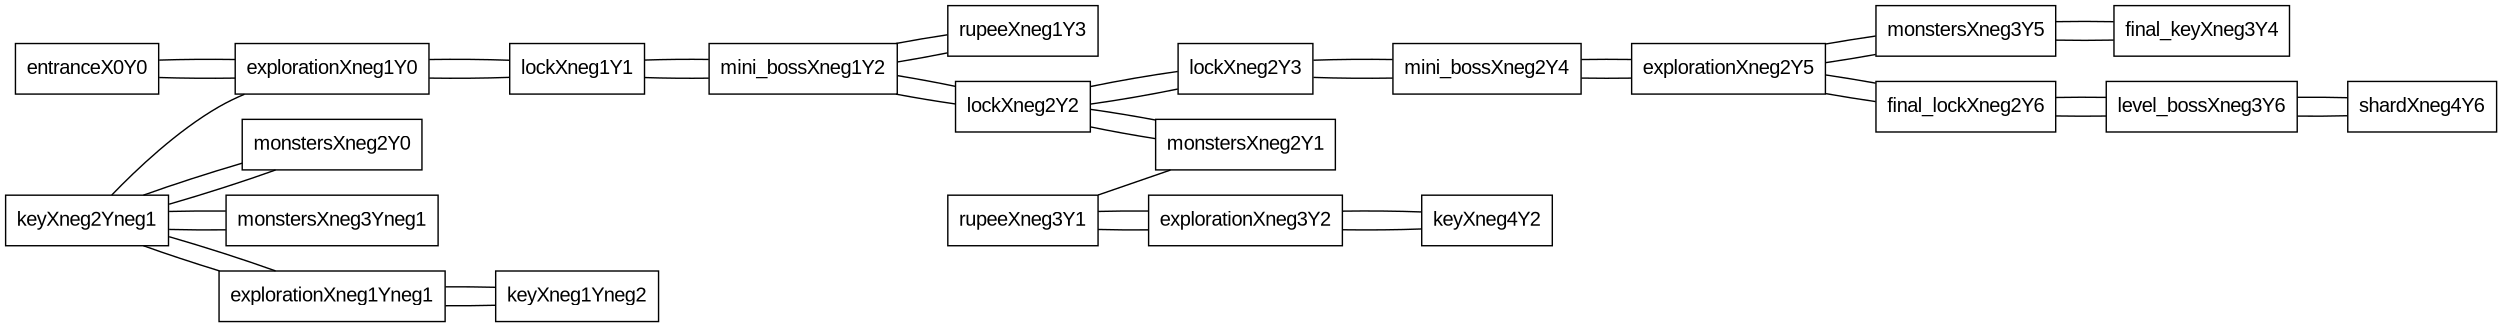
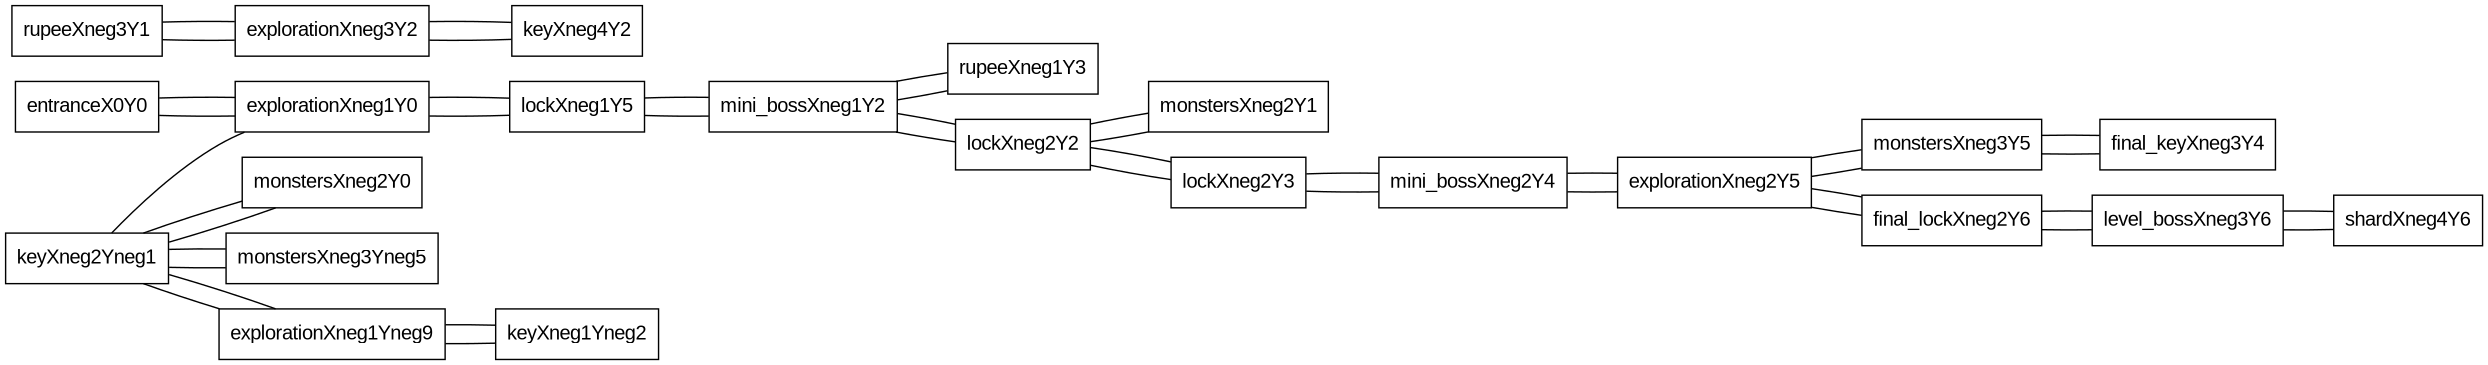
node "lockXneg1Y1": label "lockXneg1Y1" -> "lockXneg1Y5"
edge "monstersXneg2Y1" -- "rupeeXneg3Y1": removed
node "monstersXneg3Yneg1": label "monstersXneg3Yneg1" -> "monstersXneg3Yneg5"
node "explorationXneg1Yneg1": label "explorationXneg1Yneg1" -> "explorationXneg1Yneg9"
